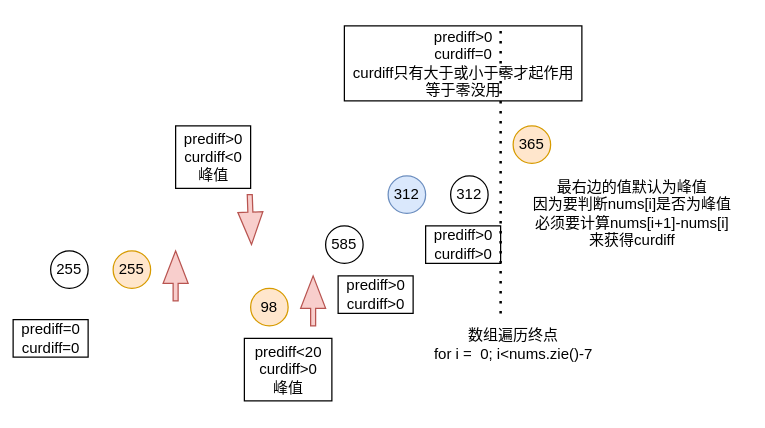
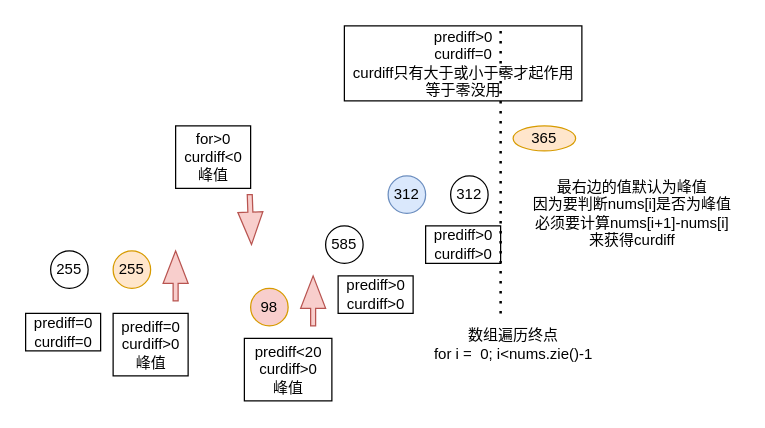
node "365": size 38x38 -> 63x25
node "prediff>0 curdiff<0 峰值": label "prediff>0 curdiff<0 峰值" -> "for>0 curdiff<0 峰值"
node "98": fillcolor #ffe6cc -> #f8cecc
node "prediff=0 curdiff=0": moved (51, 338) -> (63, 332)
node "prediff=0 curdiff>0 峰值": added
node "数组遍历终点 for i = 0; i<nums.zie()-7": label "数组遍历终点 for i = 0; i<nums.zie()-7" -> "数组遍历终点 for i = 0; i<nums.zie()-1"
